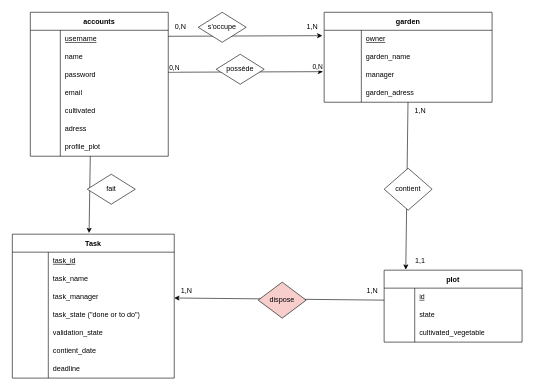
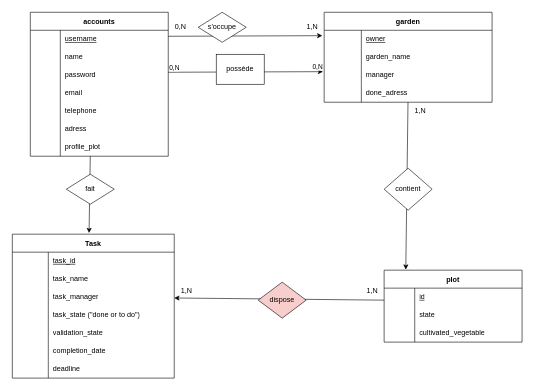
node "possède": shape diamond -> rectangle
node "garden_adress": label "garden_adress" -> "done_adress"
node "cultivated": label "cultivated" -> "telephone"
node "fait": moved (111, 189) -> (90, 189)
node "1,1": removed
node "contient_date": label "contient_date" -> "completion_date"
